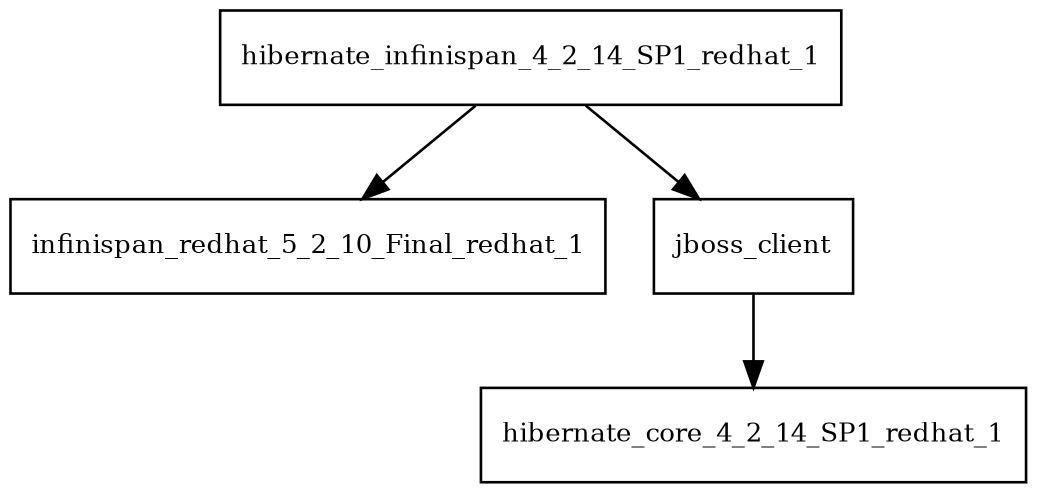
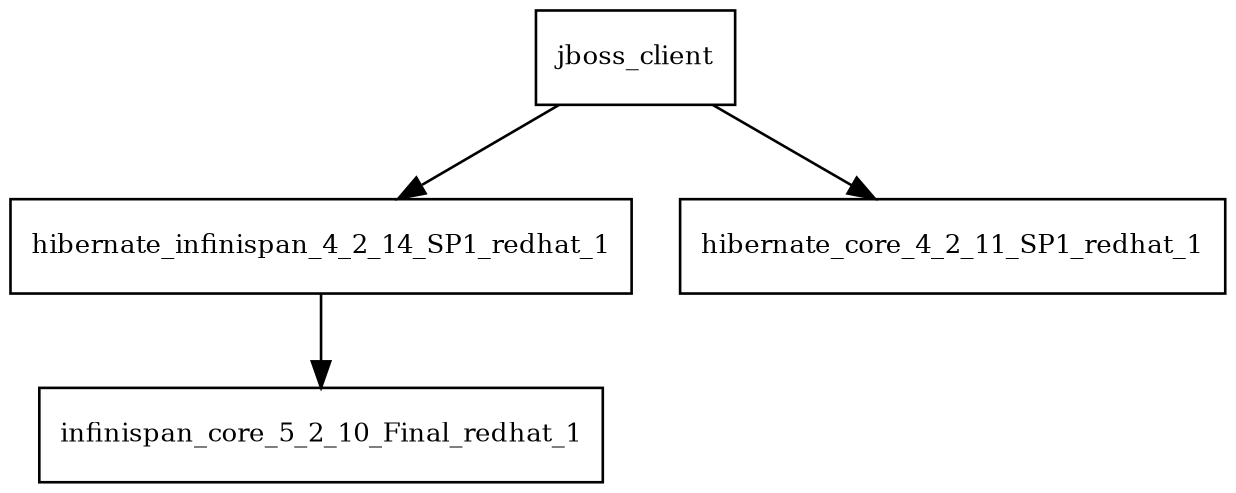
edge "hibernate_infinispan_4_2_14_SP1_redhat_1" -> "jboss_client": reversed
node "infinispan_redhat_5_2_10_Final_redhat_1": label "infinispan_redhat_5_2_10_Final_redhat_1" -> "infinispan_core_5_2_10_Final_redhat_1"
node "hibernate_core_4_2_14_SP1_redhat_1": label "hibernate_core_4_2_14_SP1_redhat_1" -> "hibernate_core_4_2_11_SP1_redhat_1"
